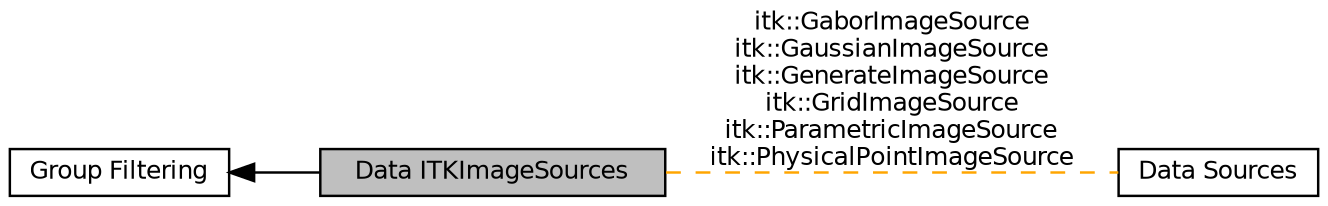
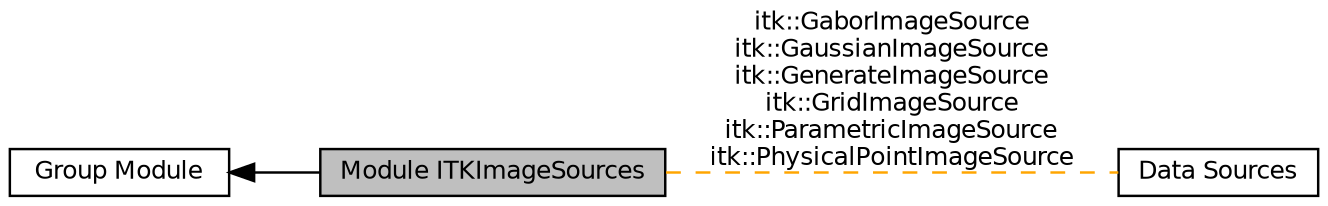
node "Group Filtering": label "Group Filtering" -> "Group Module"
node "Data ITKImageSources": label "Data ITKImageSources" -> "Module ITKImageSources"
